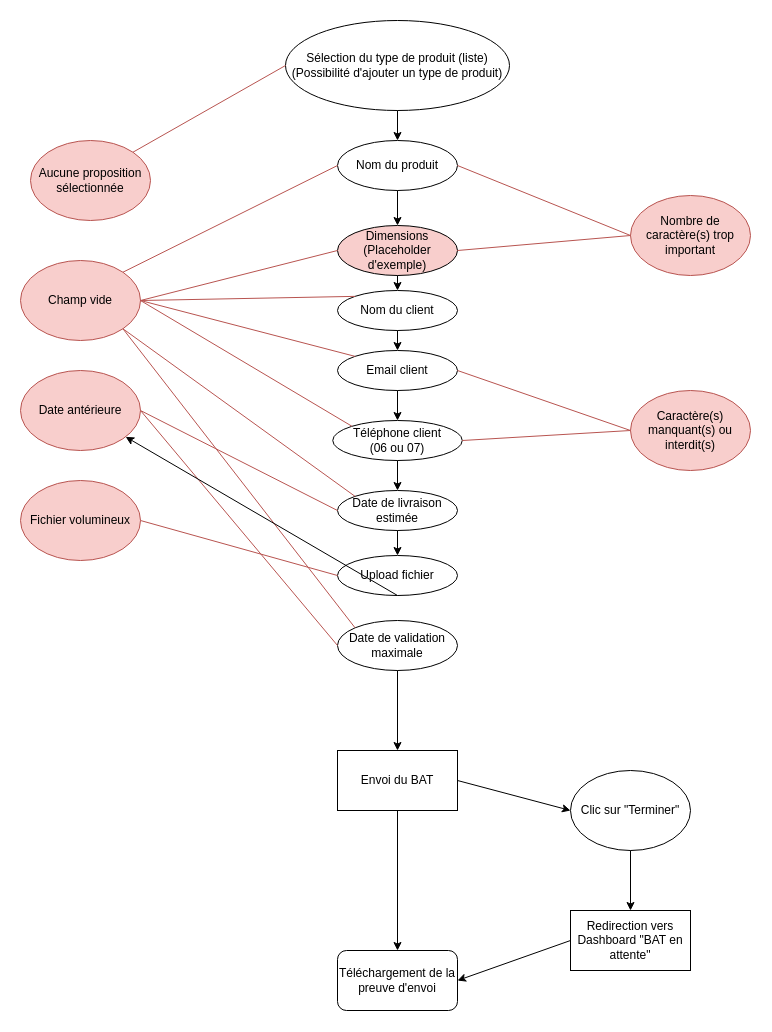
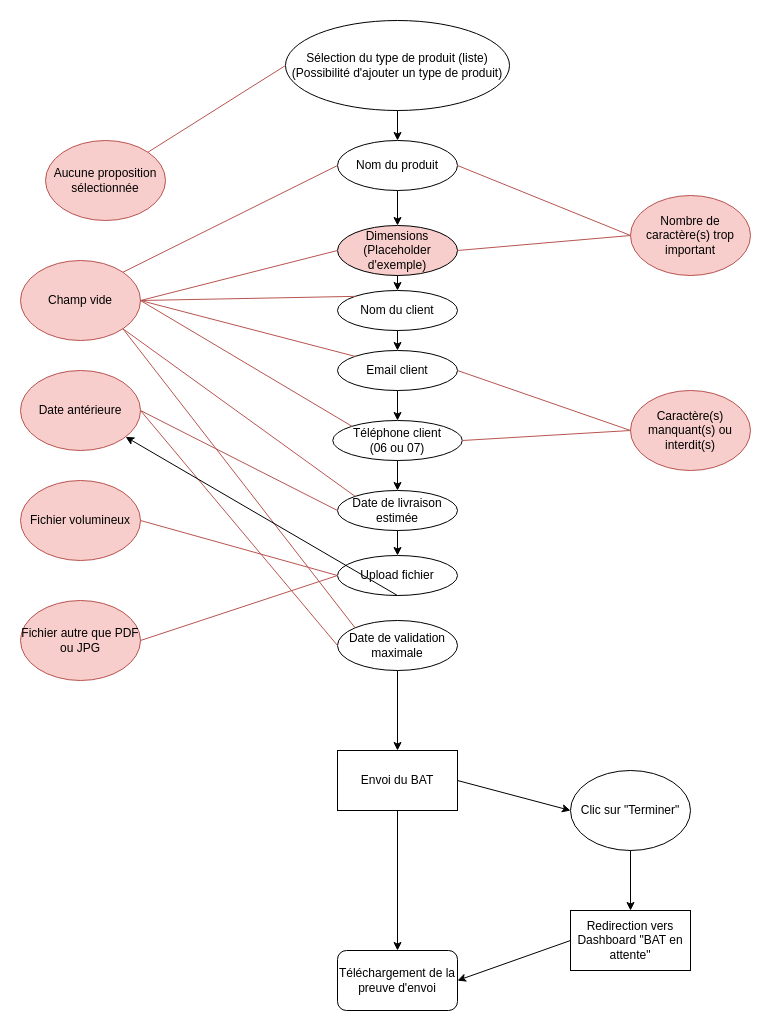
node "Aucune proposition sélectionnée": moved (91, 181) -> (106, 181)
edge "Upload fichier" -- "Fichier autre que PDF ou JPG": added
node "Fichier autre que PDF ou JPG": added
